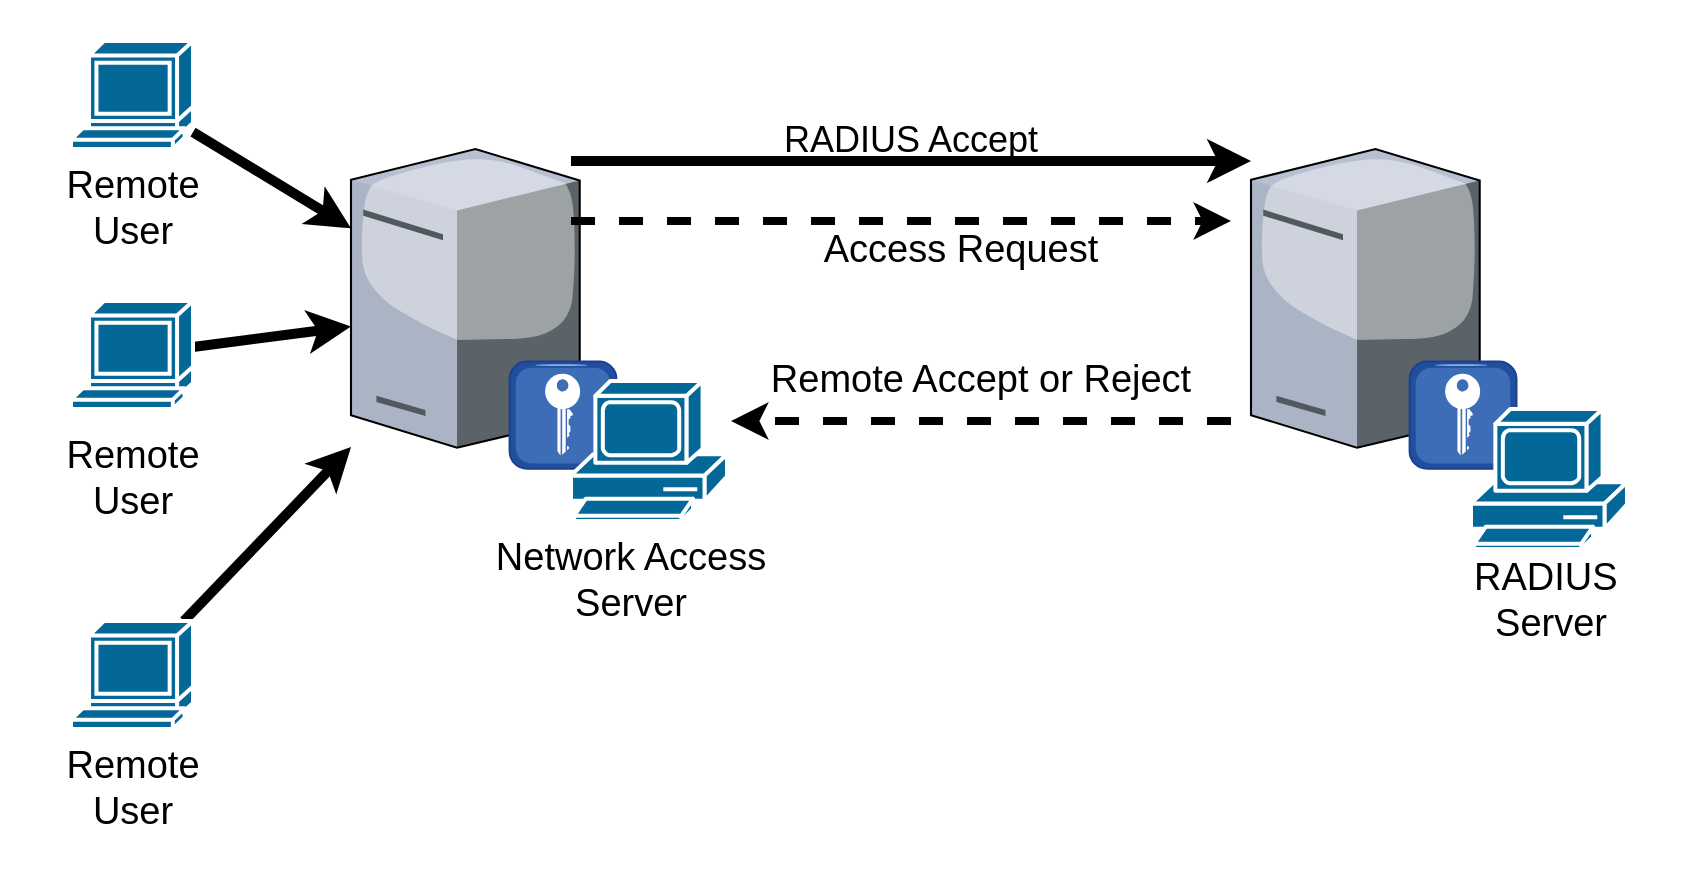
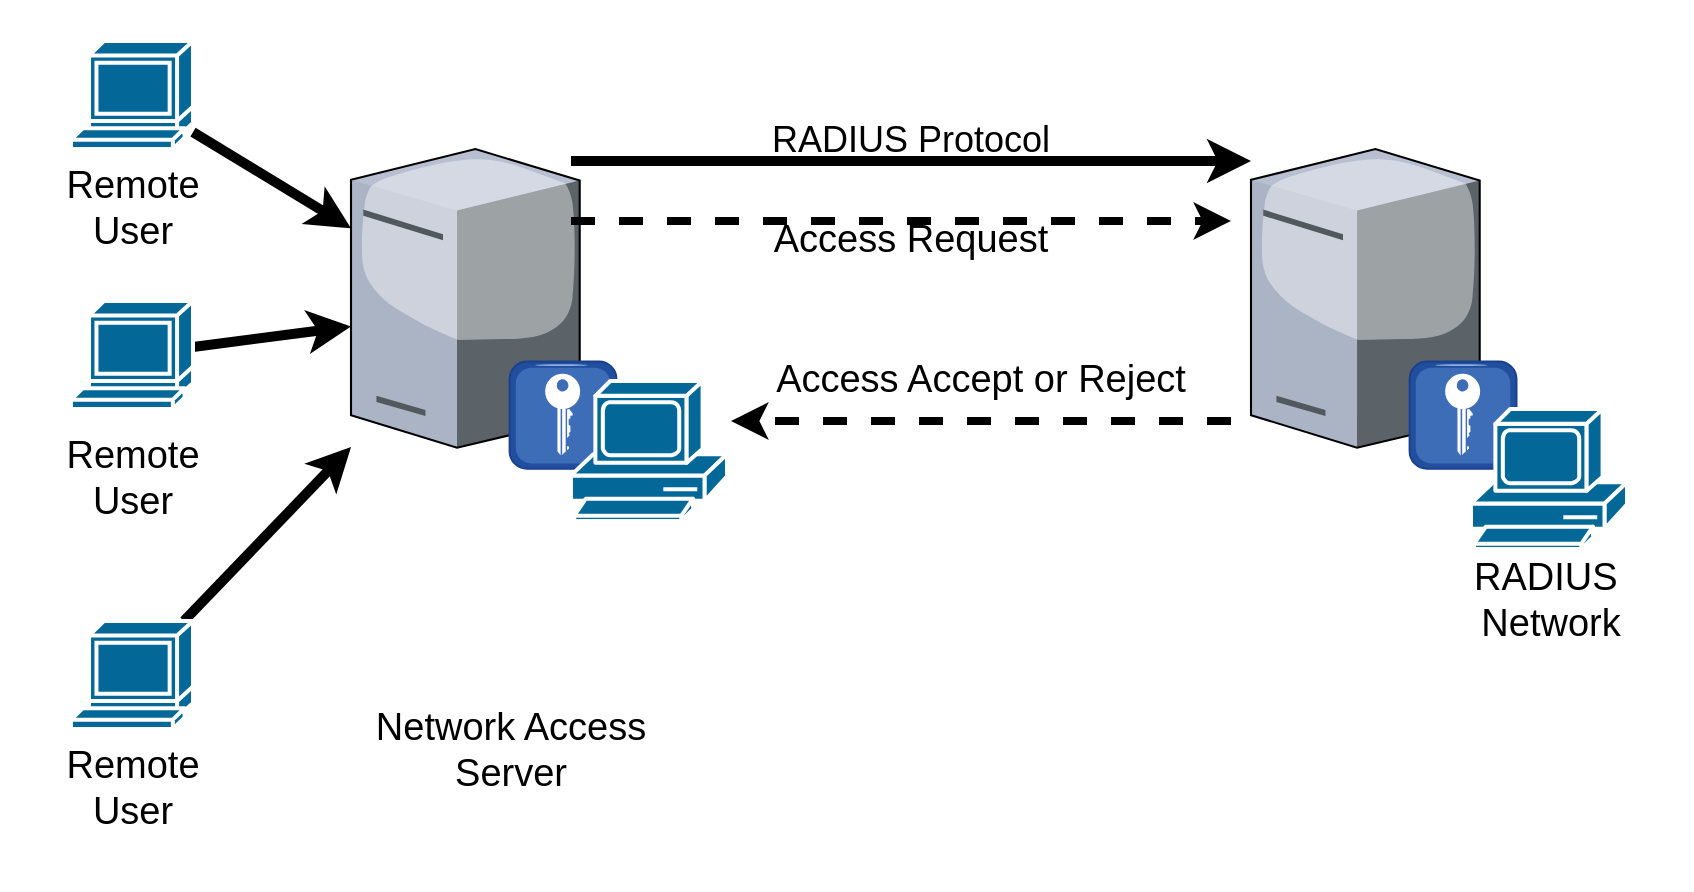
node "RADIUS Accept": label "RADIUS Accept" -> "RADIUS Protocol"
node "Access Request": moved (961, 251) -> (911, 241)
node "Remote Accept or Reject": label "Remote Accept or Reject" -> "Access Accept or Reject"
node "Network Access Server": moved (631, 581) -> (511, 751)
node "RADIUS Server": label "RADIUS Server" -> "RADIUS Network"
